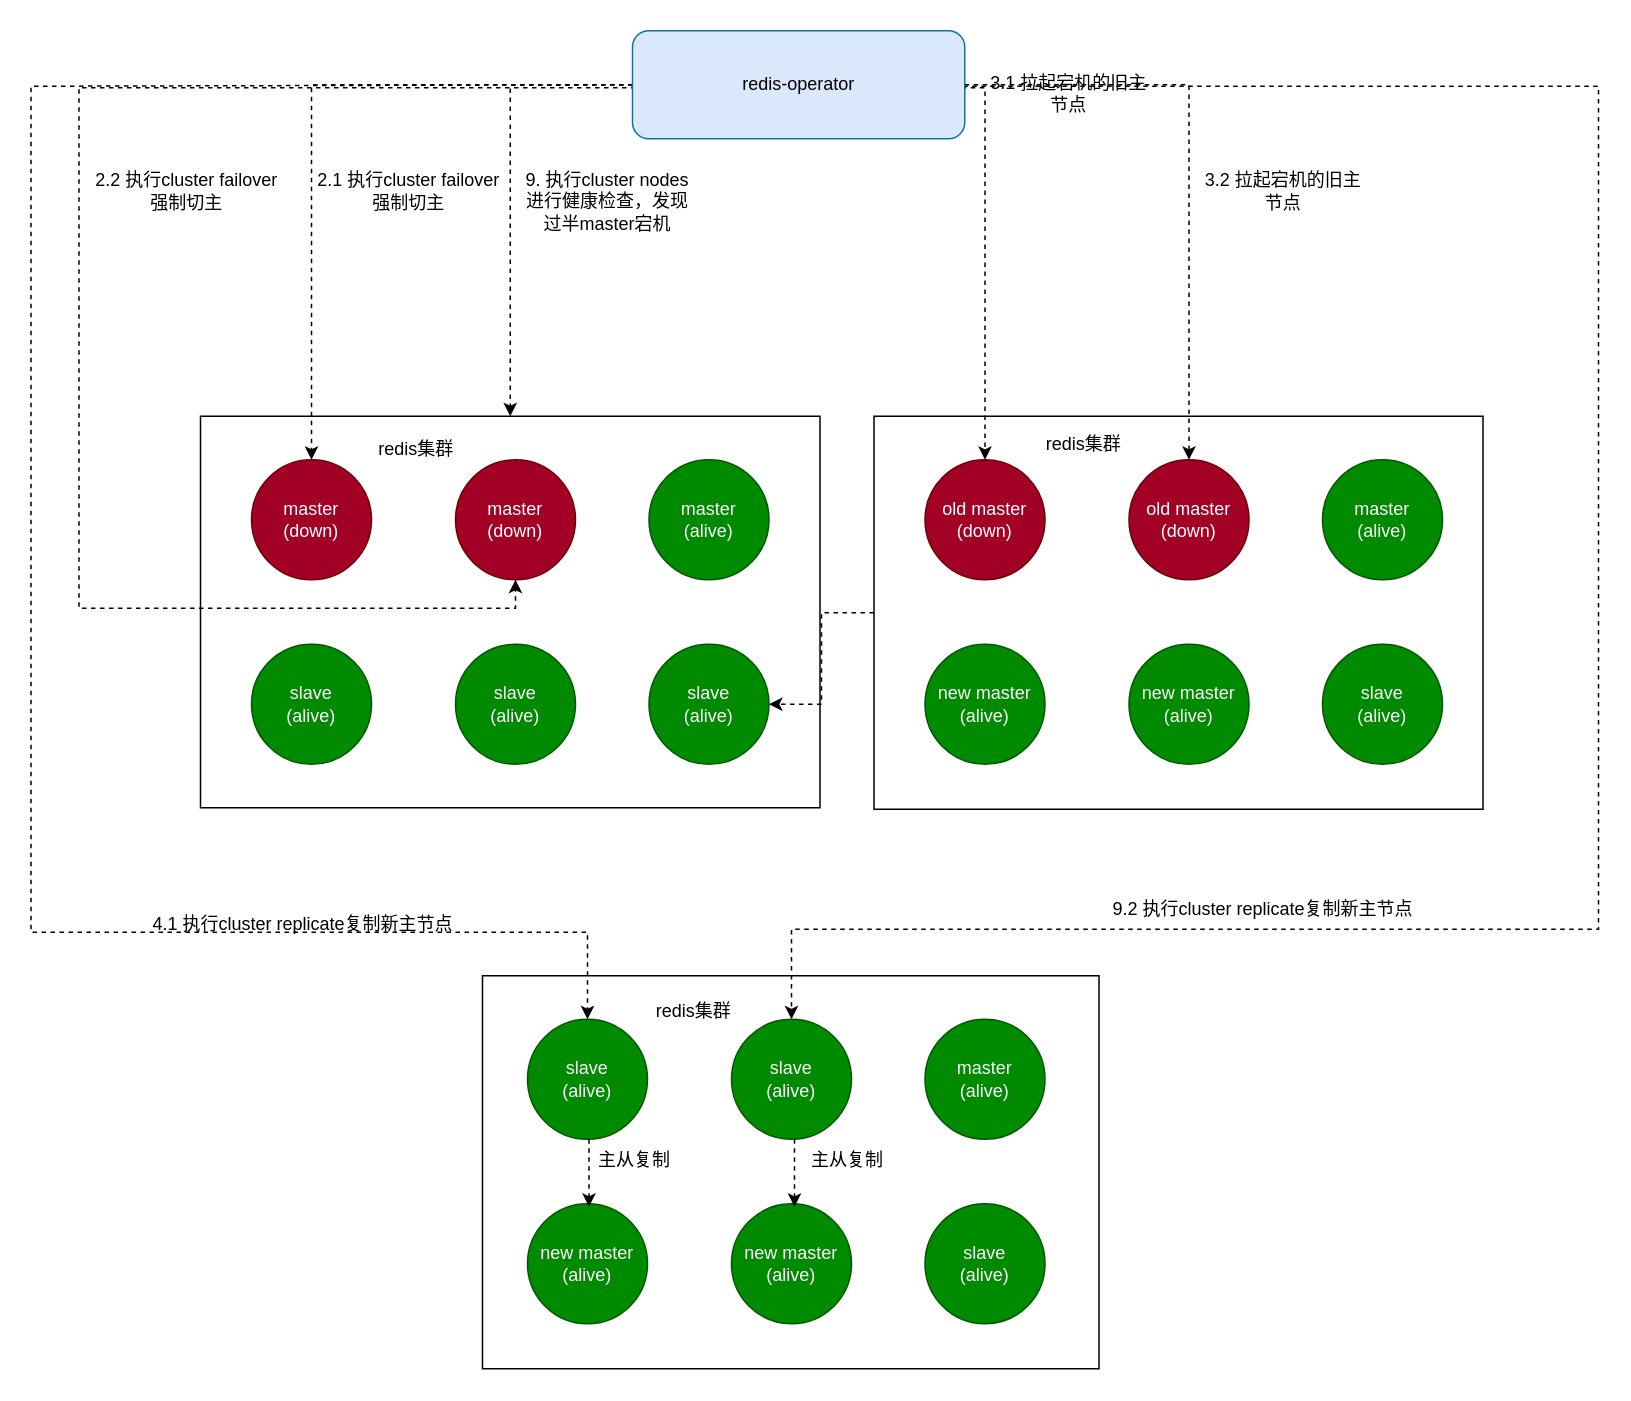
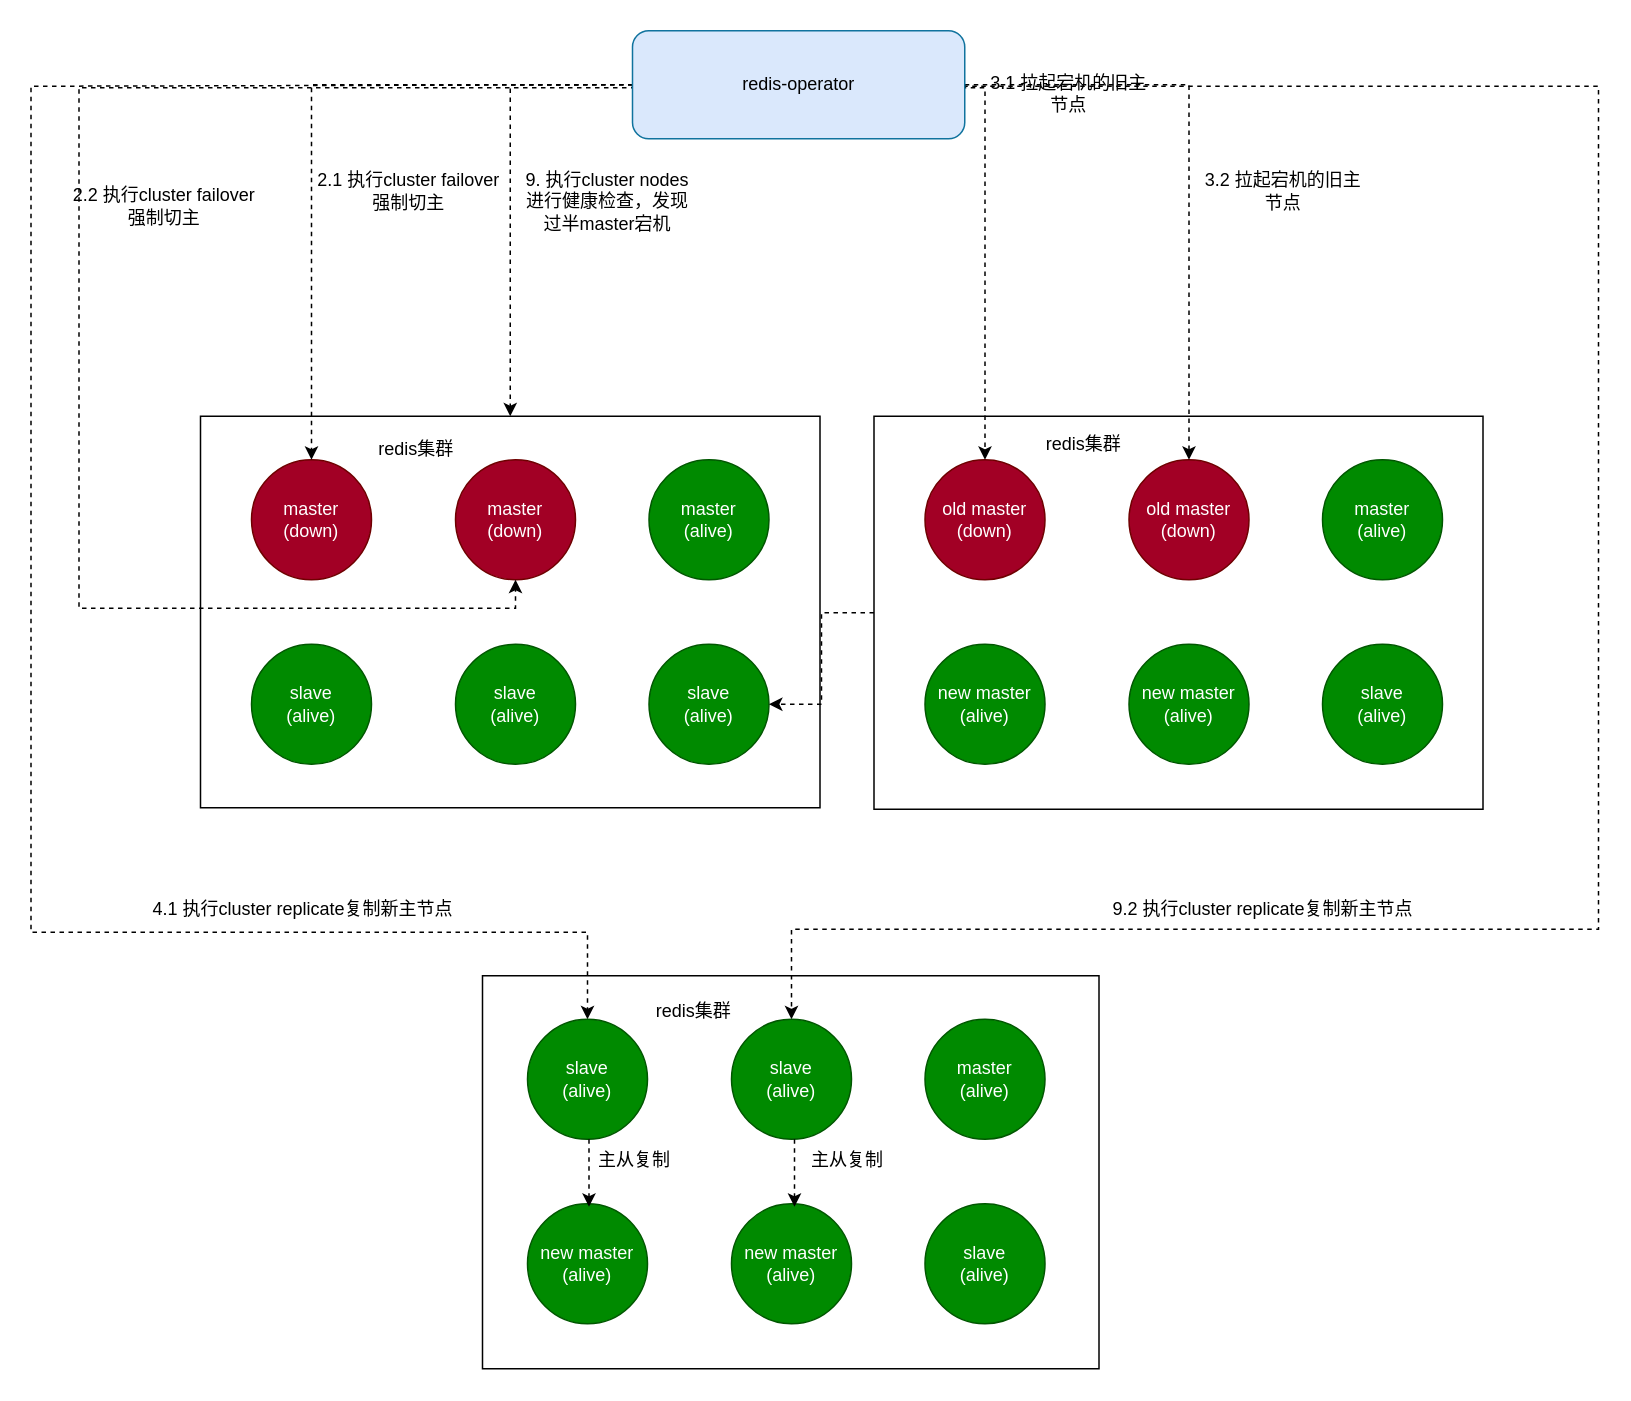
node "2.2 执行cluster failover 强制切主": moved (186, 191) -> (164, 206)
node "4.1 执行cluster replicate复制新主节点": moved (303, 925) -> (303, 910)
